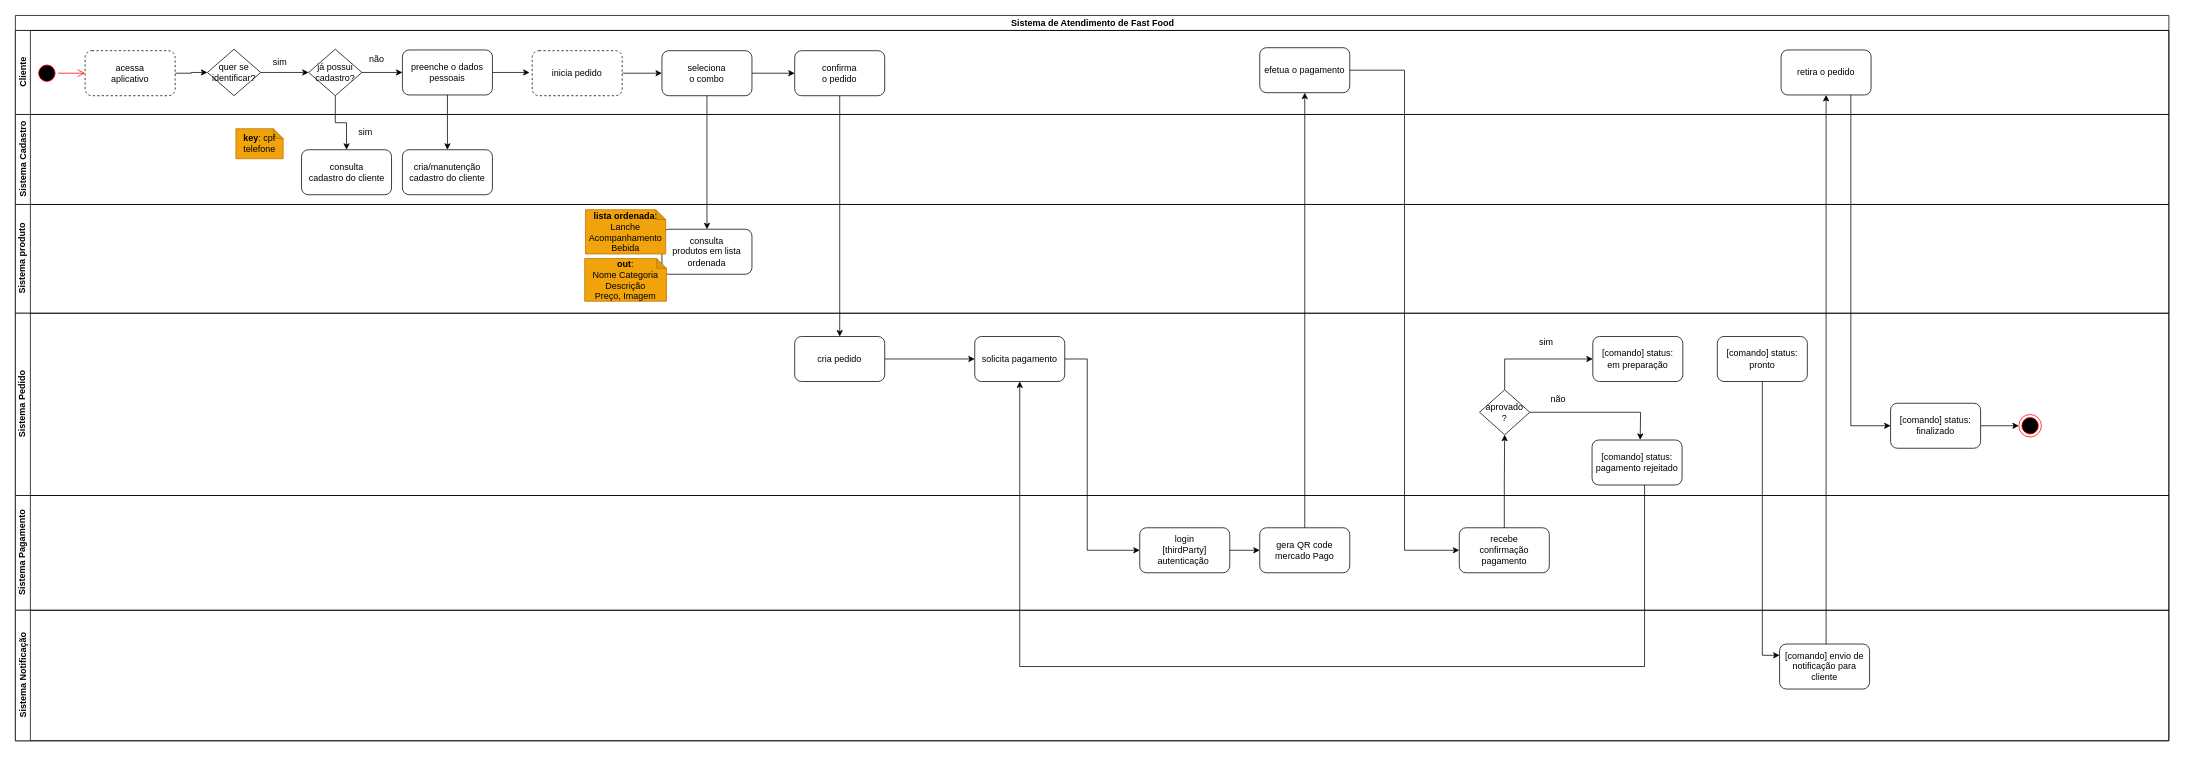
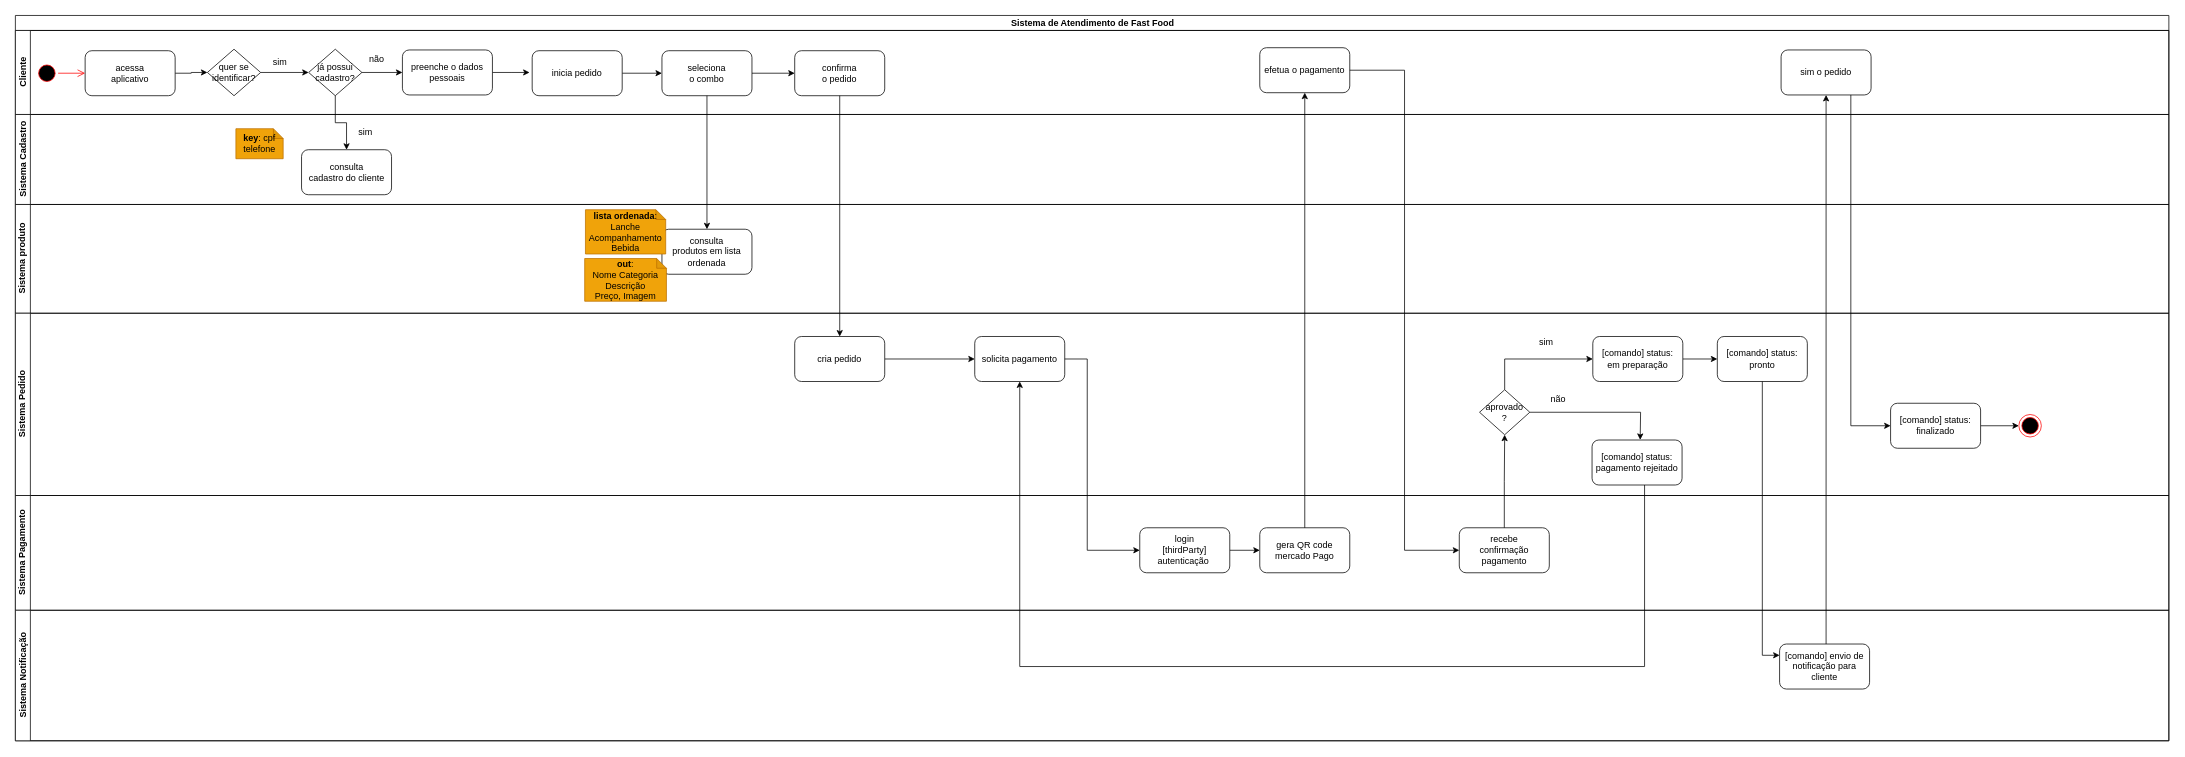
node "retira o pedido": label "retira o pedido" -> "sim o pedido"
node "acessa aplicativo": style dashed -> solid
node "inicia pedido": style dashed -> solid
edge "preenche o dados pessoais" -> "cria/manutenção cadastro do cliente": removed
node "cria/manutenção cadastro do cliente": removed
edge "[comando] status: em preparação" -> "[comando] status: pronto": added
